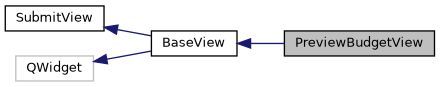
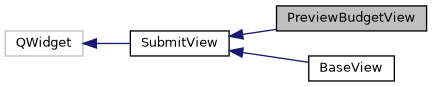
edge "PreviewBudgetView" -> "BaseView": now "PreviewBudgetView" -> "SubmitView"
edge "BaseView" -> "QWidget": now "SubmitView" -> "QWidget"
